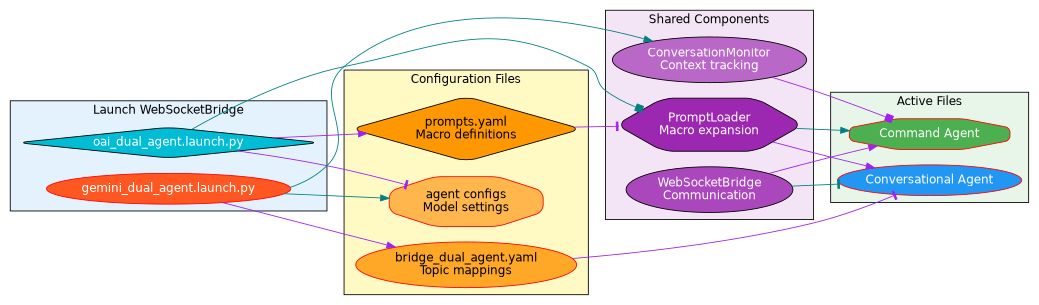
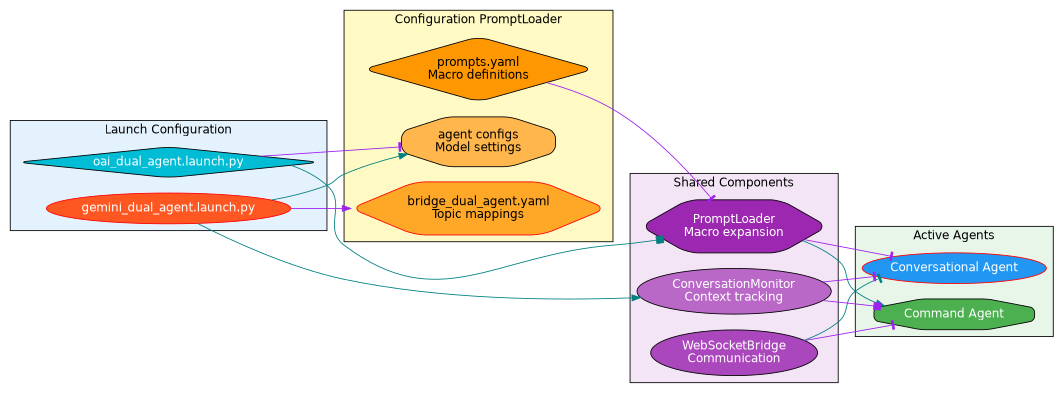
cluster "Configuration Files": label "Configuration Files" -> "Configuration PromptLoader"
cluster "Active Files": label "Active Files" -> "Active Agents"
cluster "Launch WebSocketBridge": label "Launch WebSocketBridge" -> "Launch Configuration"
node "Command Agent": color red -> black
edge "oai_dual_agent.launch.py" -> "prompts.yaml Macro definitions": removed
edge "PromptLoader Macro expansion" -> "Conversational Agent": arrowhead normal -> tee
edge "WebSocketBridge Communication" -> "Command Agent": arrowhead normal -> tee
node "agent configs Model settings": color red -> black
edge "bridge_dual_agent.yaml Topic mappings" -> "Conversational Agent": now "ConversationMonitor Context tracking" -> "Conversational Agent"
node "bridge_dual_agent.yaml Topic mappings": shape ellipse -> hexagon
